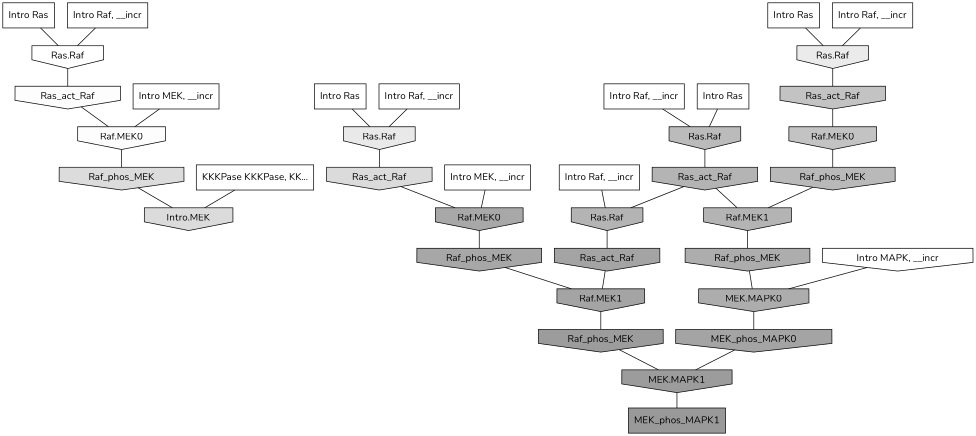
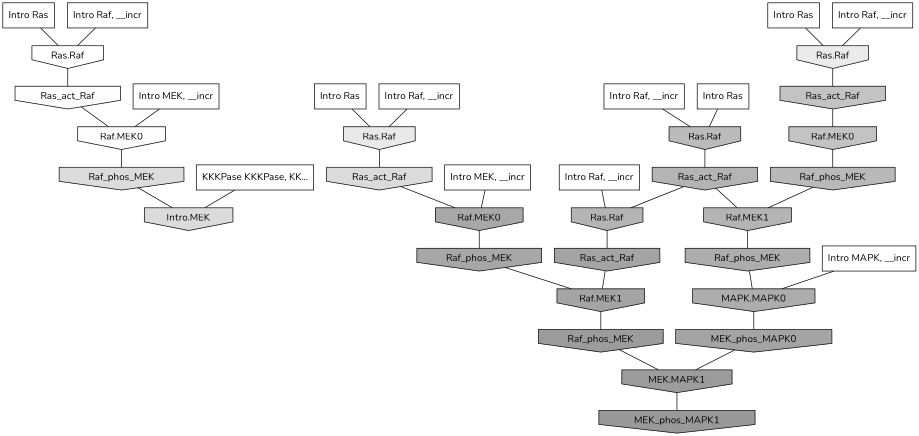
node "Intro MAPK, __incr": shape invhouse -> box
node "MEK.MAPK0": label "MEK.MAPK0" -> "MAPK.MAPK0"
node "MEK_phos_MAPK1": shape box -> invhouse
